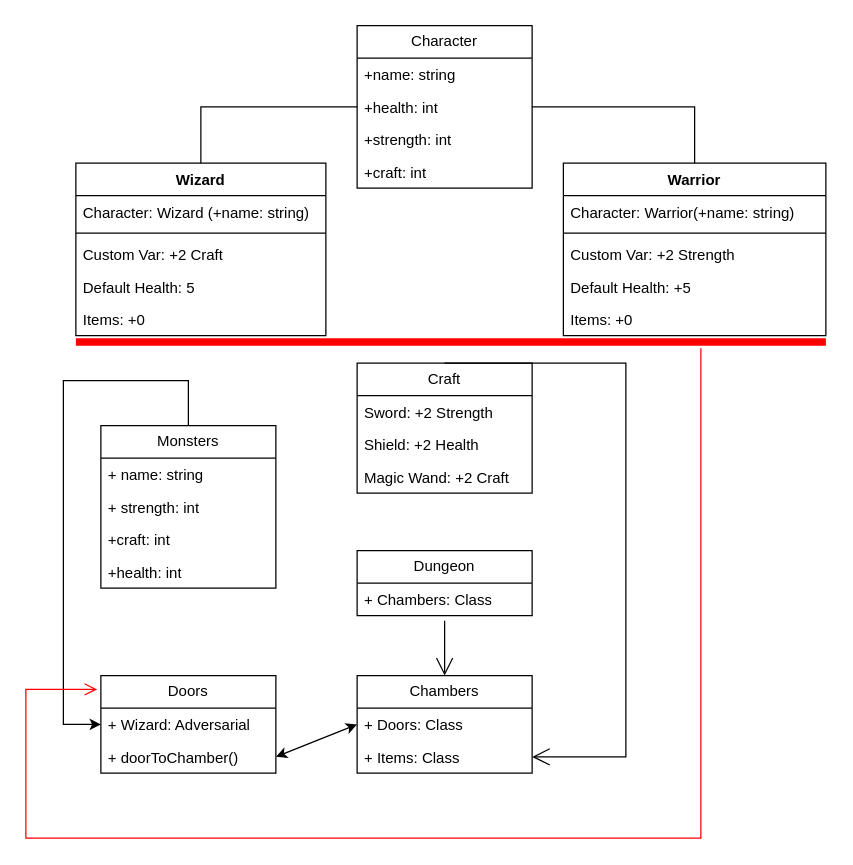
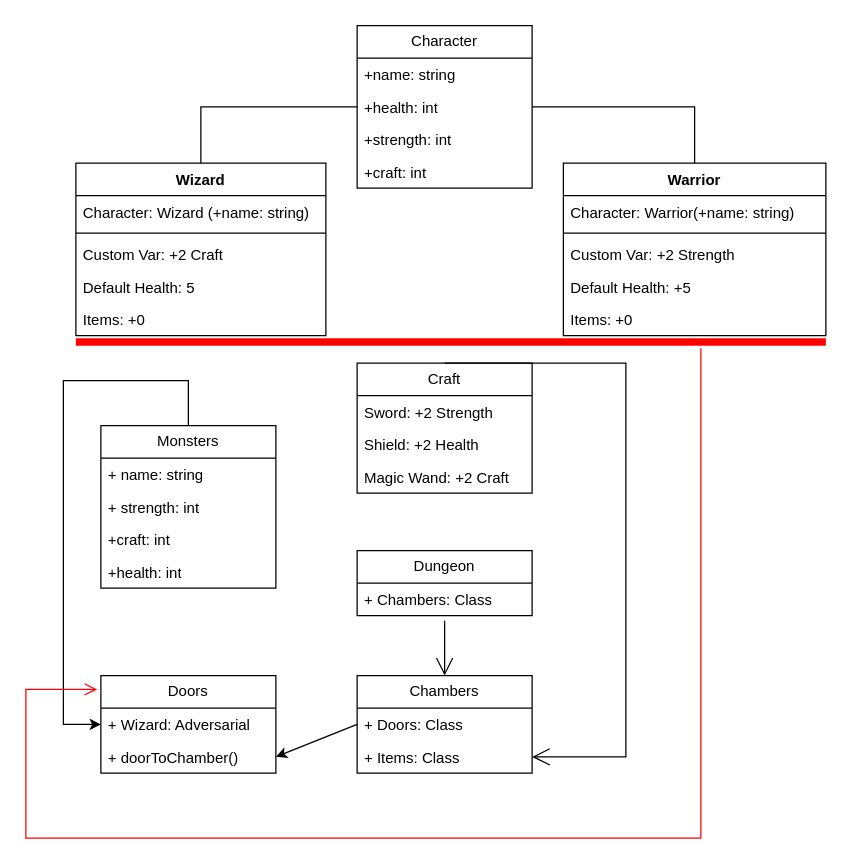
edge "+ Doors: Class" -- "+ doorToChamber()": arrowhead classic -> none
